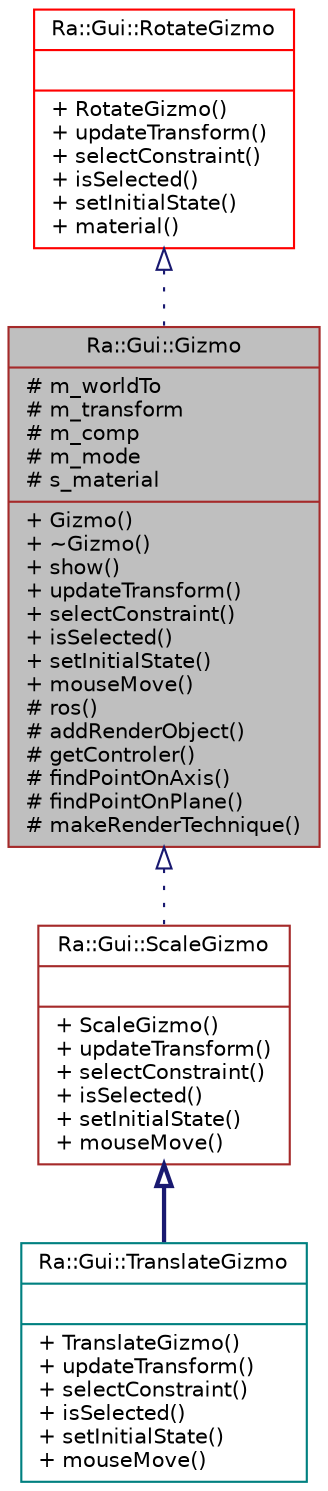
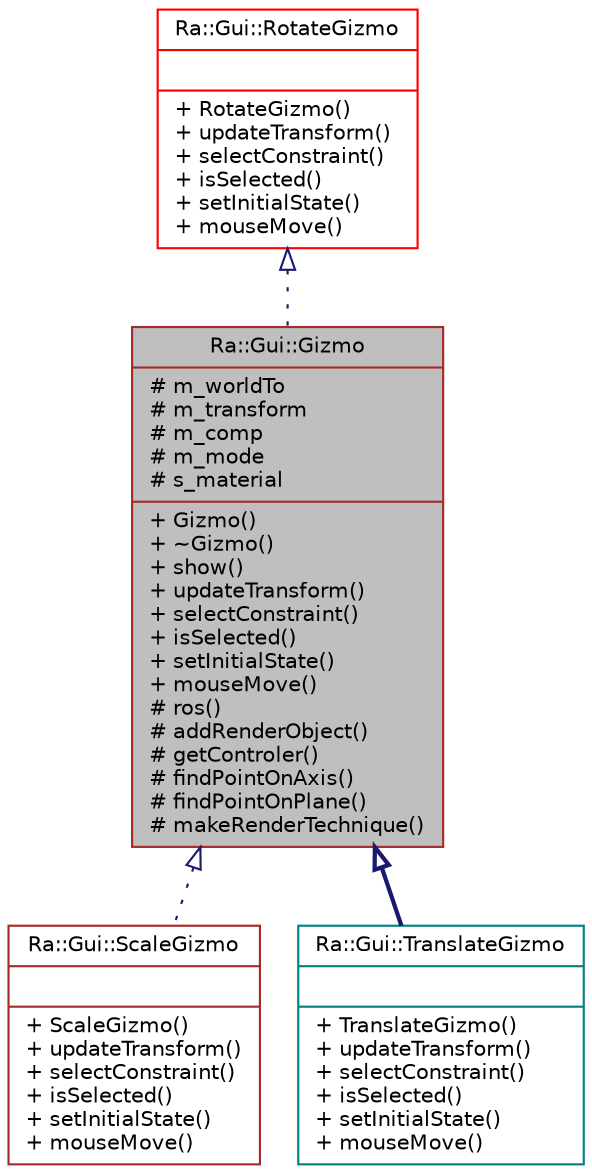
node "Ra::Gui::RotateGizmo": text "+ material()" -> "+ mouseMove()"
edge "Ra::Gui::TranslateGizmo" -> "Ra::Gui::ScaleGizmo": now "Ra::Gui::TranslateGizmo" -> "Ra::Gui::Gizmo"
